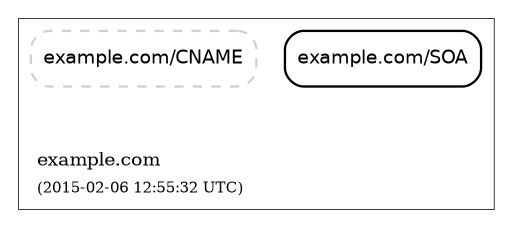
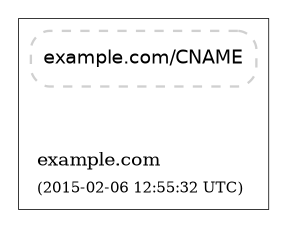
node "example.com/SOA": removed
